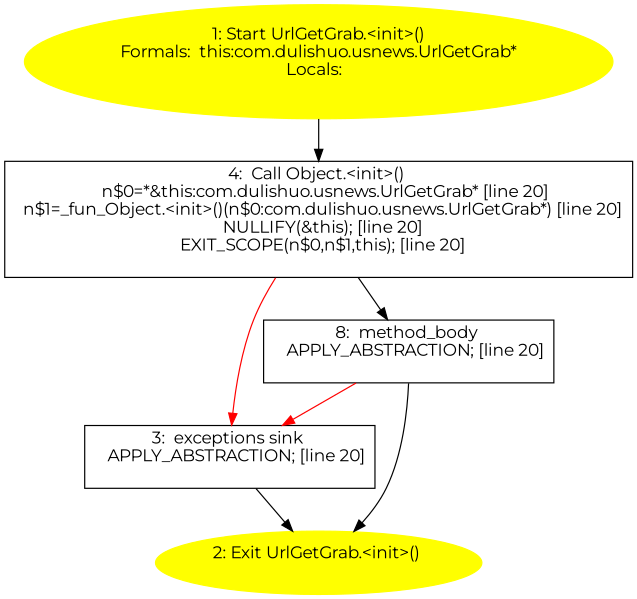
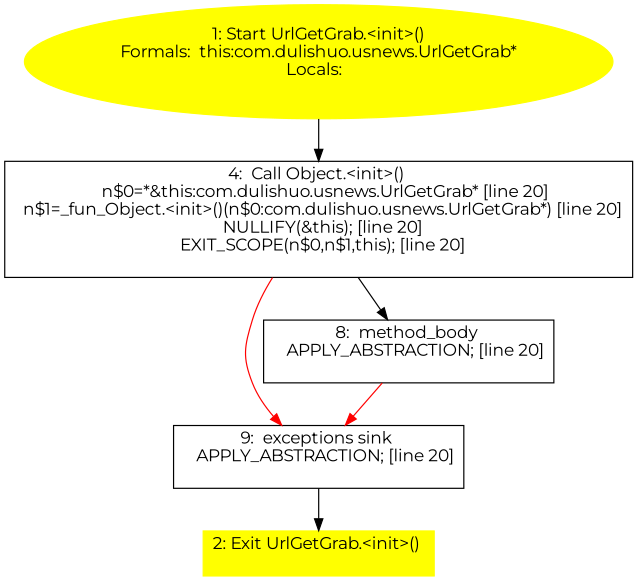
node "3:  exceptions sink APPLY_ABSTRACTION; [line 20]": label "3:  exceptions sink APPLY_ABSTRACTION; [line 20]" -> "9:  exceptions sink APPLY_ABSTRACTION; [line 20]"
edge "8:  method_body APPLY_ABSTRACTION; [line 20]" -> "2: Exit UrlGetGrab.<init>()": removed
node "2: Exit UrlGetGrab.<init>()": shape ellipse -> box
